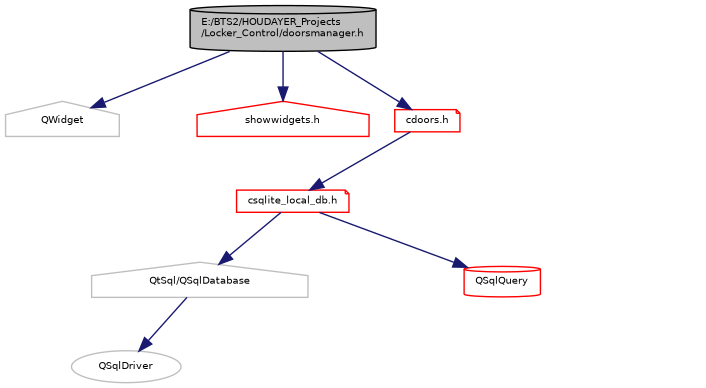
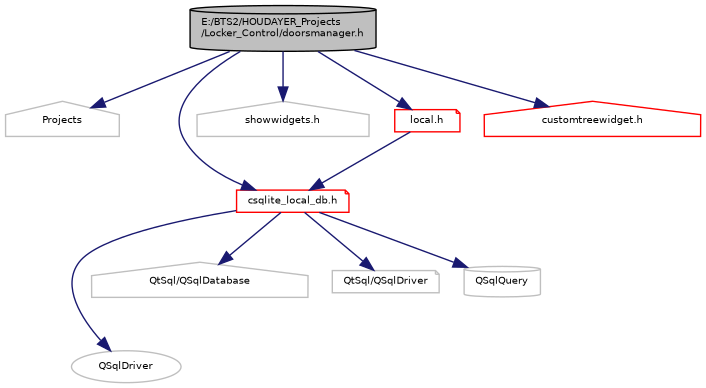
edge "E:/BTS2/HOUDAYER_Projects /Locker_Control/doorsmanager.h" -> "csqlite_local_db.h": added
node "QWidget": label "QWidget" -> "Projects"
node "showwidgets.h": color red -> grey75
node "cdoors.h": label "cdoors.h" -> "local.h"
node "customtreewidget.h": added
node "QtSql/QSqlDriver": added
node "QSqlQuery": color red -> grey75
edge "QtSql/QSqlDatabase" -> "QSqlDriver": now "csqlite_local_db.h" -> "QSqlDriver"
